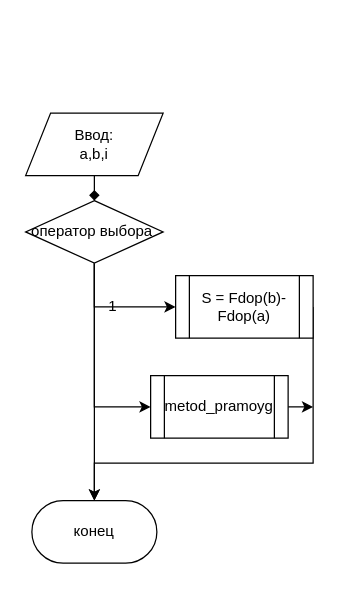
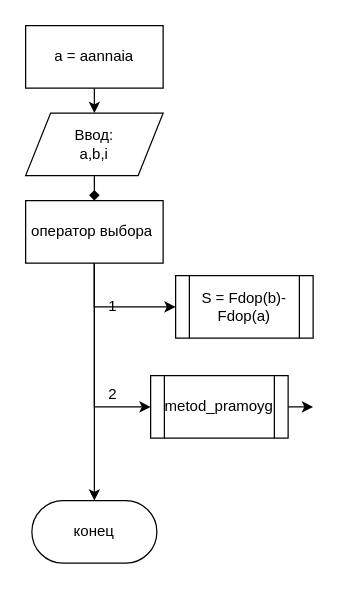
node "a = aannaia": added
edge "a = aannaia" -> "Ввод: a,b,i": added
node "оператор выбора": shape diamond -> rectangle
node "2": added
edge "S = Fdop(b)-Fdop(a)" -> "конец": removed
